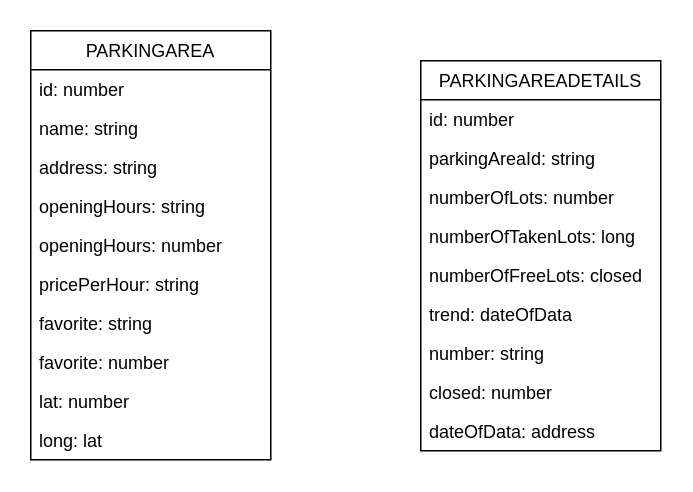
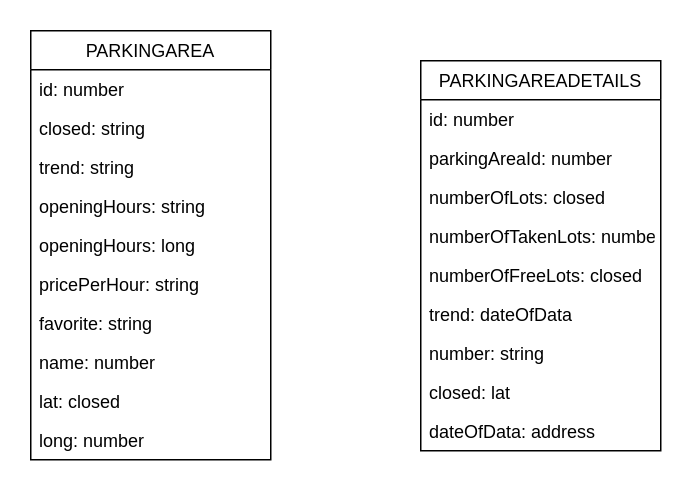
node "name: string": label "name: string" -> "closed: string"
node "parkingAreaId: string": label "parkingAreaId: string" -> "parkingAreaId: number"
node "address: string": label "address: string" -> "trend: string"
node "numberOfLots: number": label "numberOfLots: number" -> "numberOfLots: closed"
node "numberOfTakenLots: long": label "numberOfTakenLots: long" -> "numberOfTakenLots: number"
node "openingHours: number": label "openingHours: number" -> "openingHours: long"
node "favorite: number": label "favorite: number" -> "name: number"
node "closed: number": label "closed: number" -> "closed: lat"
node "lat: number": label "lat: number" -> "lat: closed"
node "long: lat": label "long: lat" -> "long: number"
